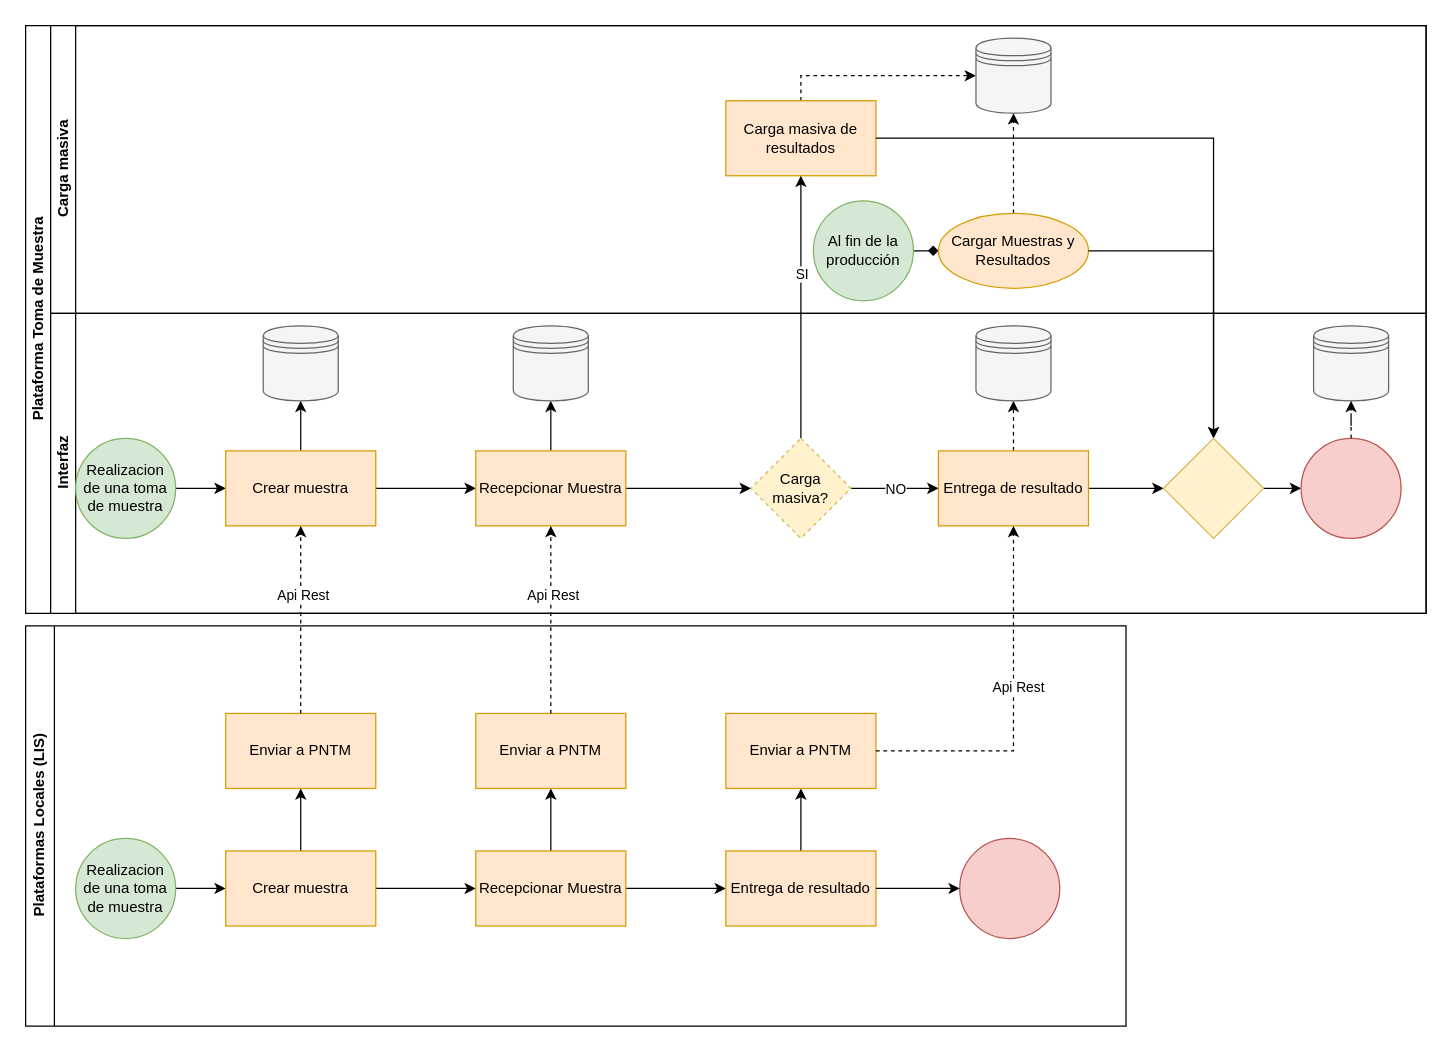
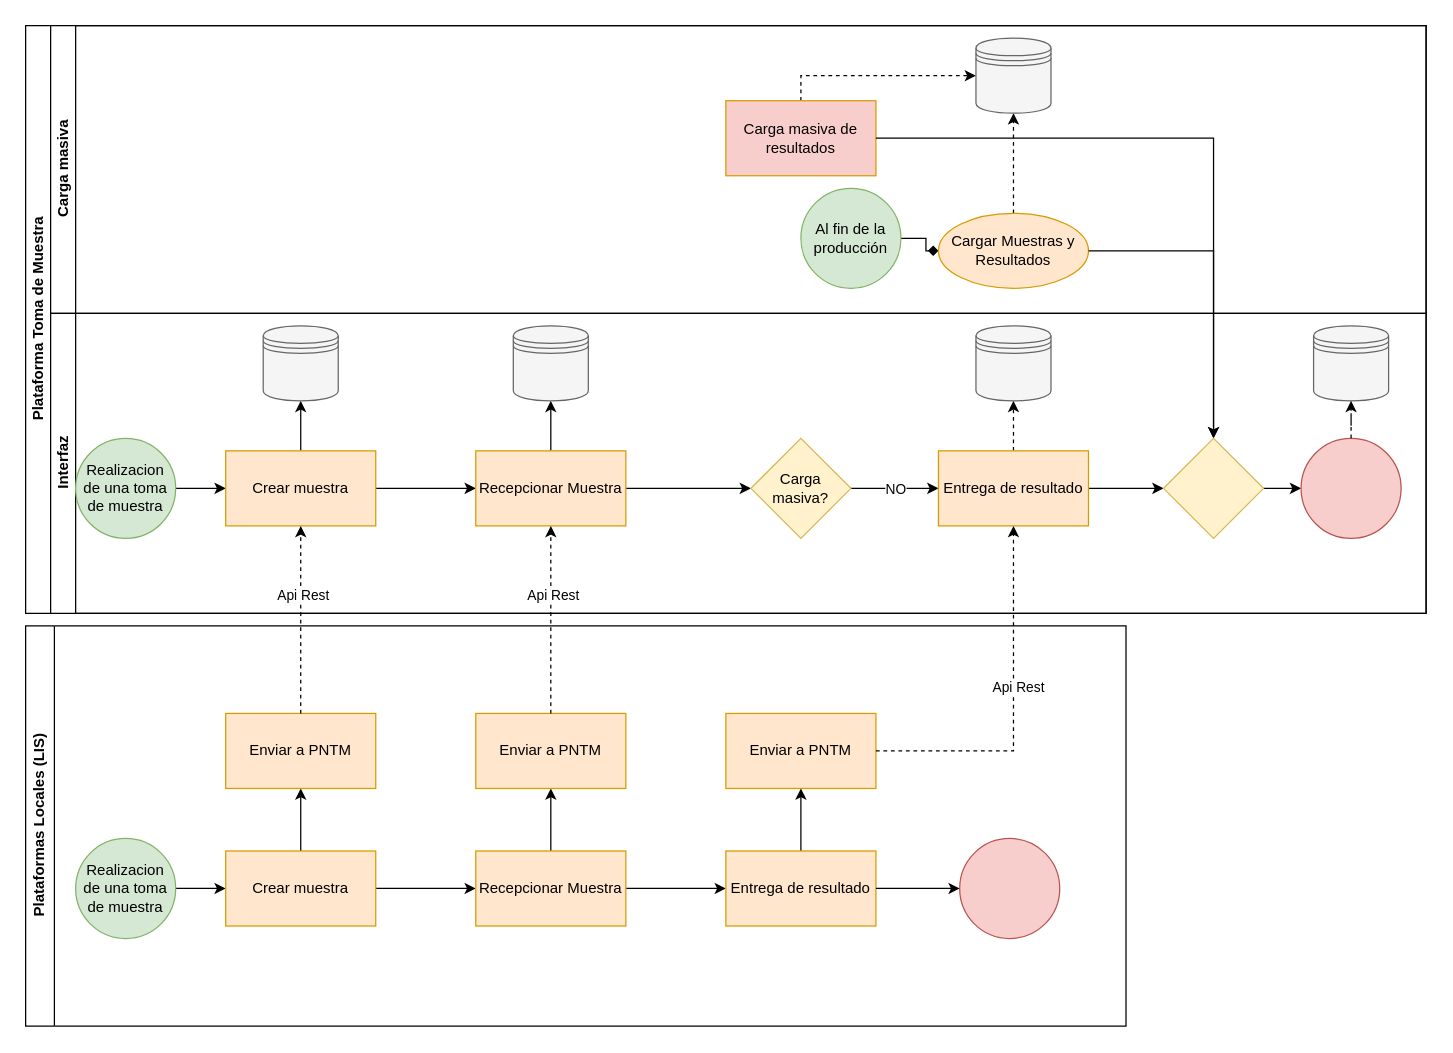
node "Carga masiva de resultados": fillcolor #ffe6cc -> #f8cecc
node "Al fin de la producción": moved (863, 251) -> (851, 238)
edge "Carga masiva?" -> "Carga masiva de resultados": removed, label "SI"
node "Carga masiva?": style dashed -> solid
